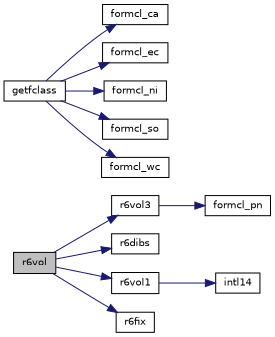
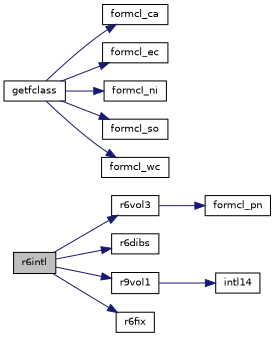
node "r6vol": label "r6vol" -> "r6intl"
node "r6vol1": label "r6vol1" -> "r9vol1"
